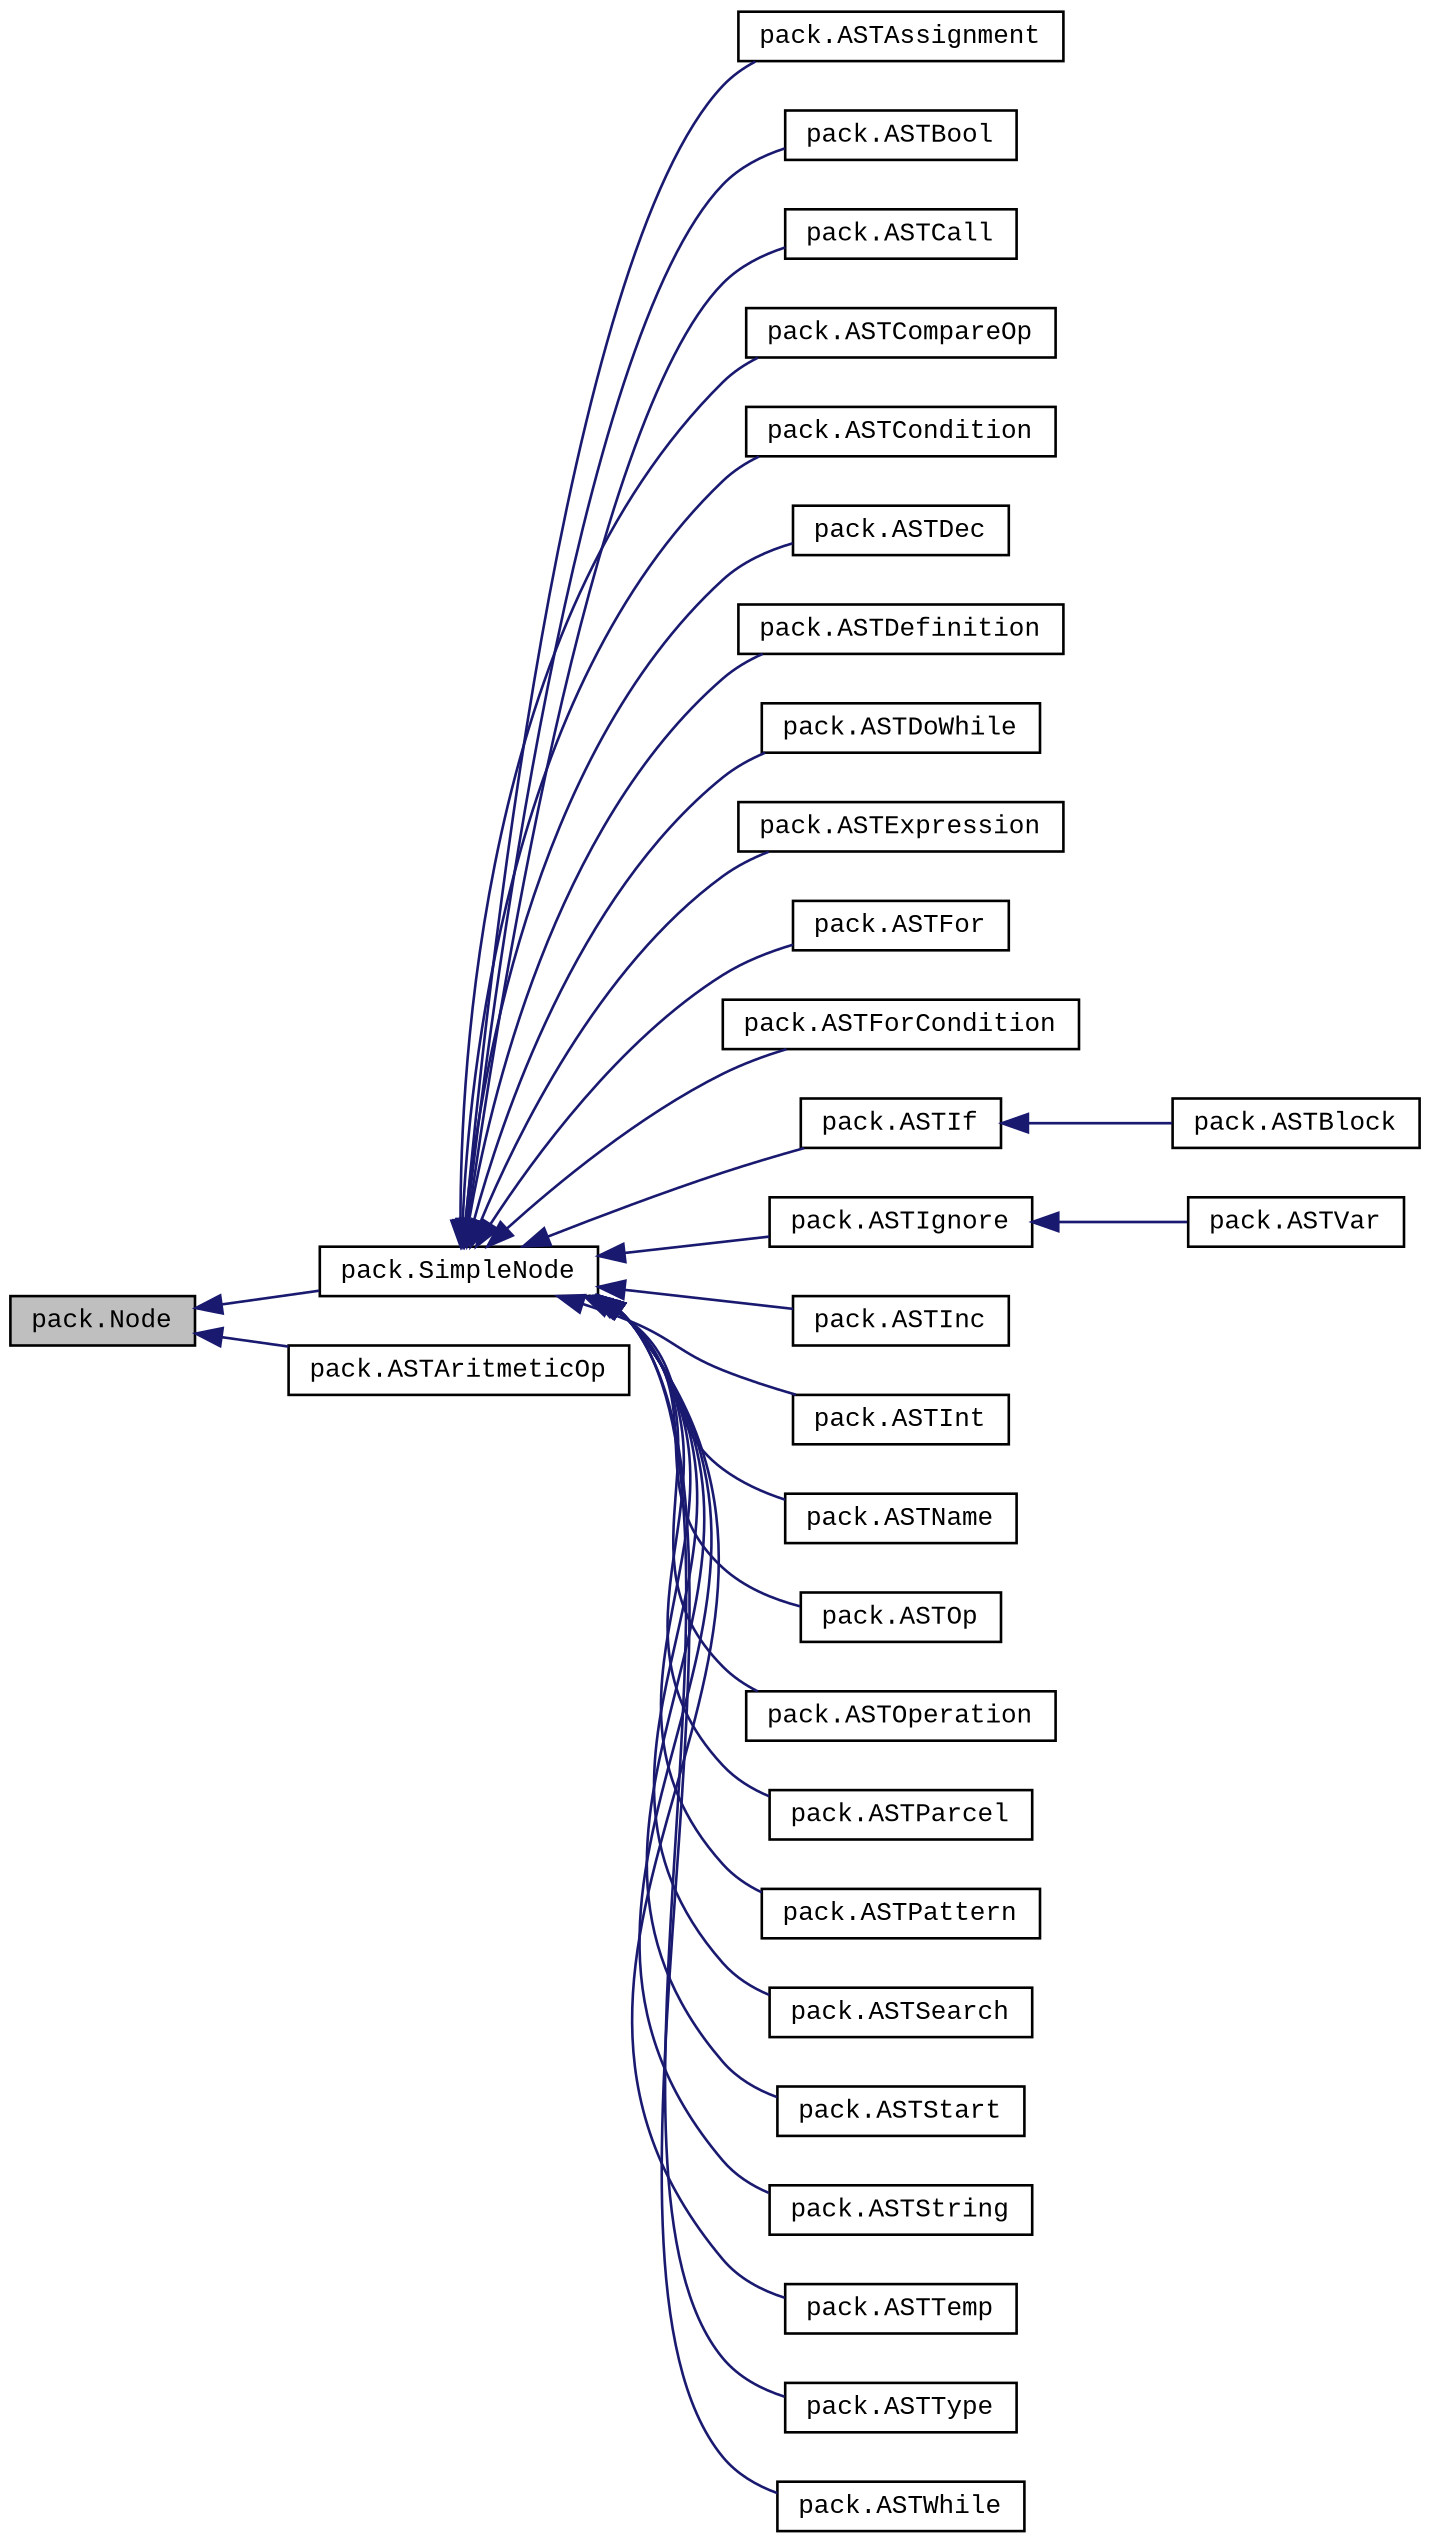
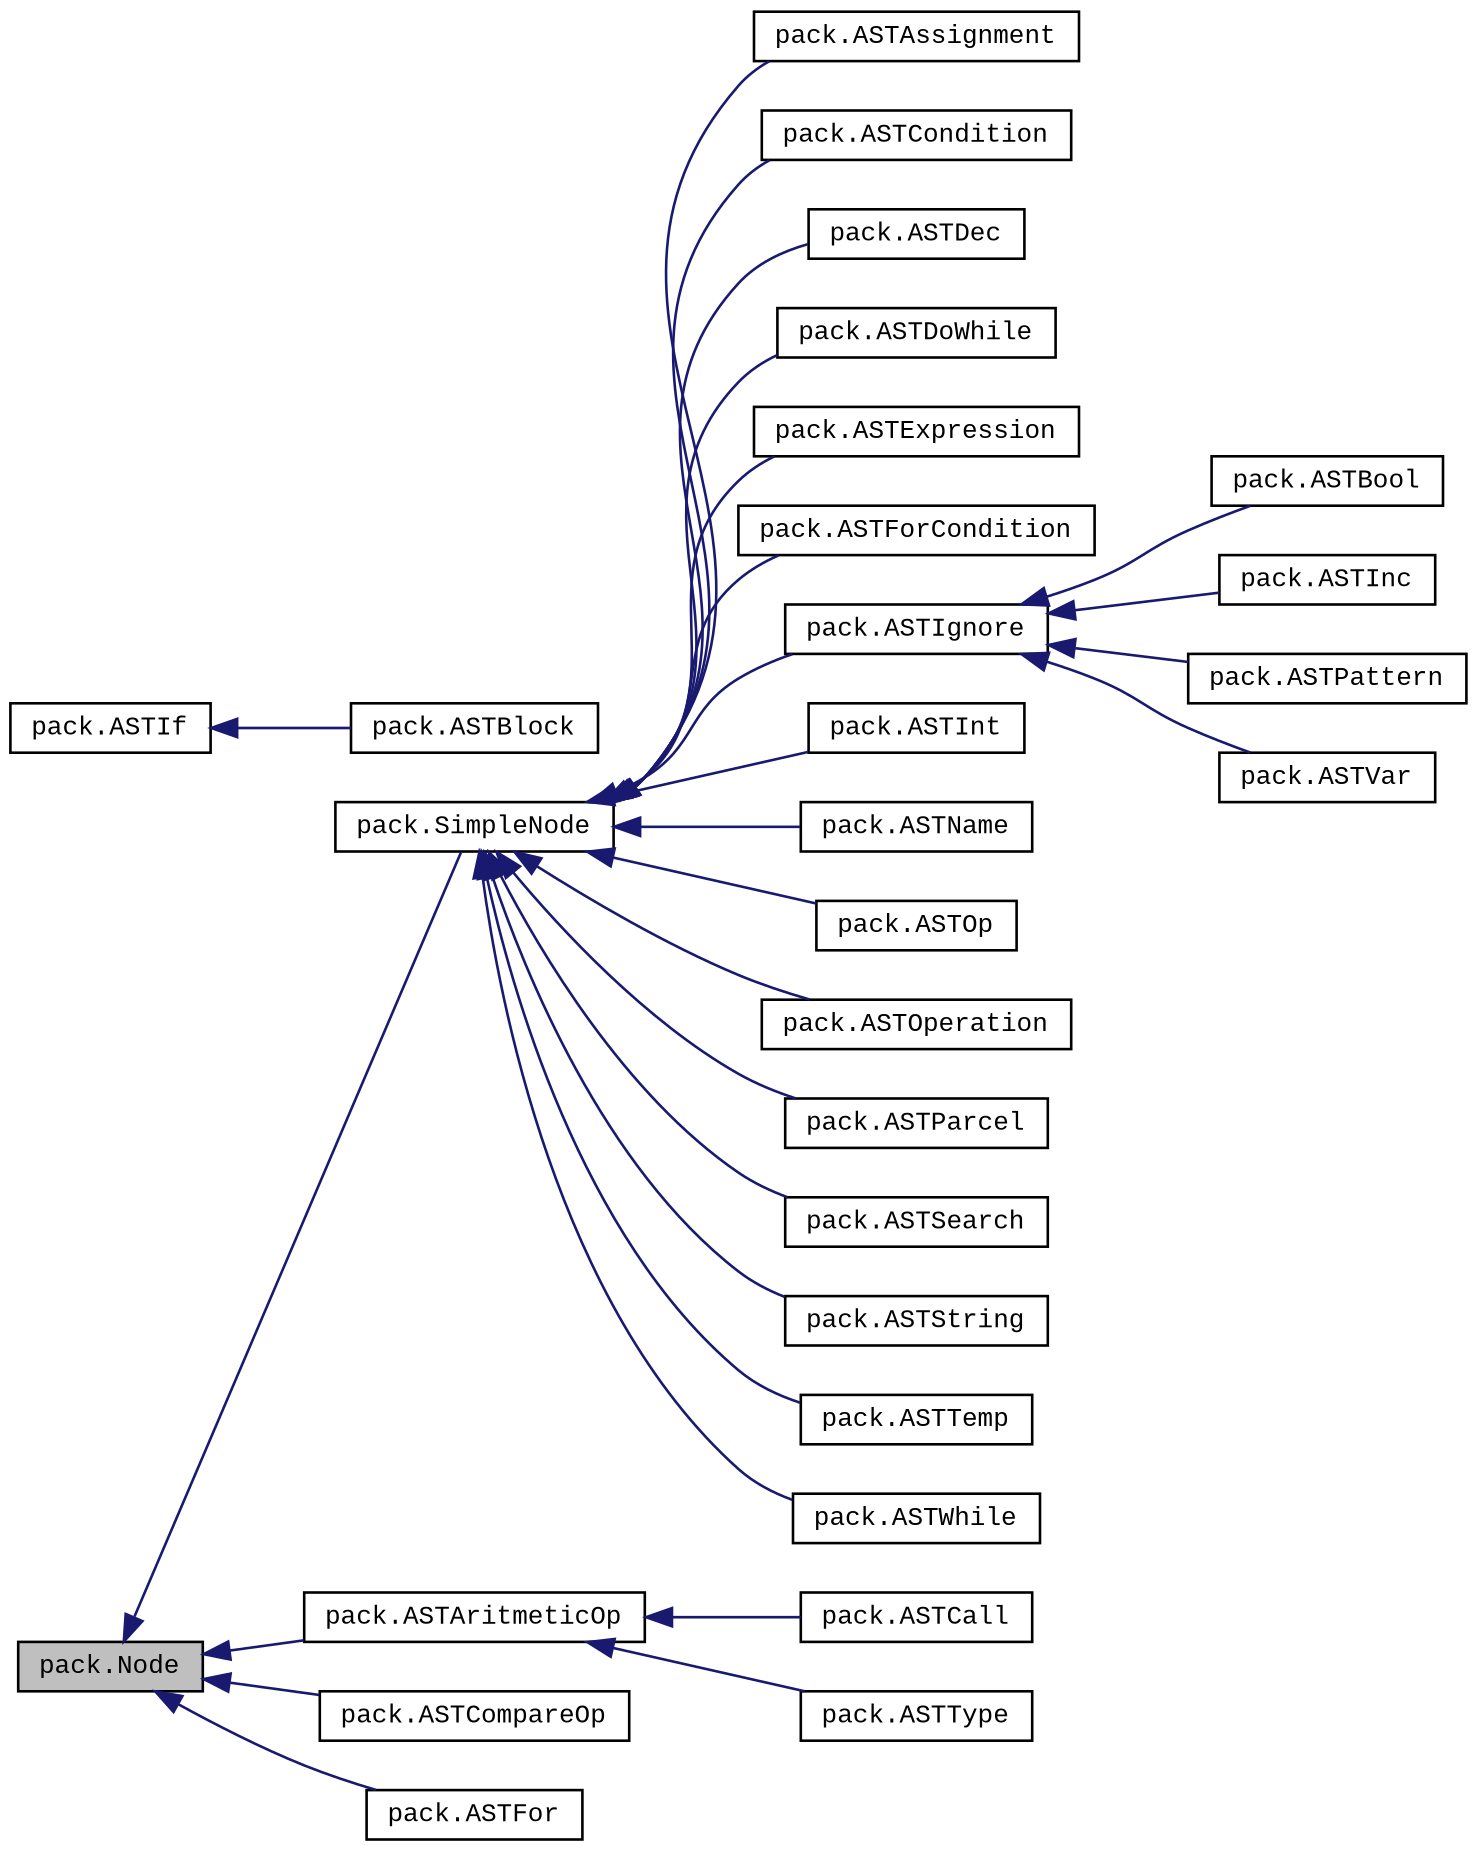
edge "pack.ASTBool" -> "pack.SimpleNode": now "pack.ASTBool" -> "pack.ASTIgnore"
node "pack.ASTDefinition": removed
edge "pack.ASTCall" -> "pack.SimpleNode": now "pack.ASTCall" -> "pack.ASTAritmeticOp"
edge "pack.ASTCompareOp" -> "pack.SimpleNode": now "pack.ASTCompareOp" -> "pack.Node"
edge "pack.ASTFor" -> "pack.SimpleNode": now "pack.ASTFor" -> "pack.Node"
edge "pack.ASTIf" -> "pack.SimpleNode": removed
edge "pack.ASTInc" -> "pack.SimpleNode": now "pack.ASTInc" -> "pack.ASTIgnore"
edge "pack.ASTPattern" -> "pack.SimpleNode": now "pack.ASTPattern" -> "pack.ASTIgnore"
edge "pack.ASTType" -> "pack.SimpleNode": now "pack.ASTType" -> "pack.ASTAritmeticOp"
node "pack.ASTStart": removed
